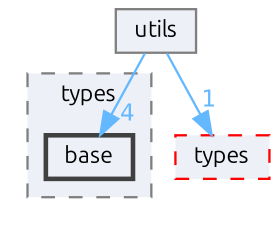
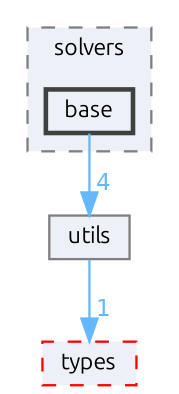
edge "utils" -> "base": reversed
cluster "types": label "types" -> "solvers"
